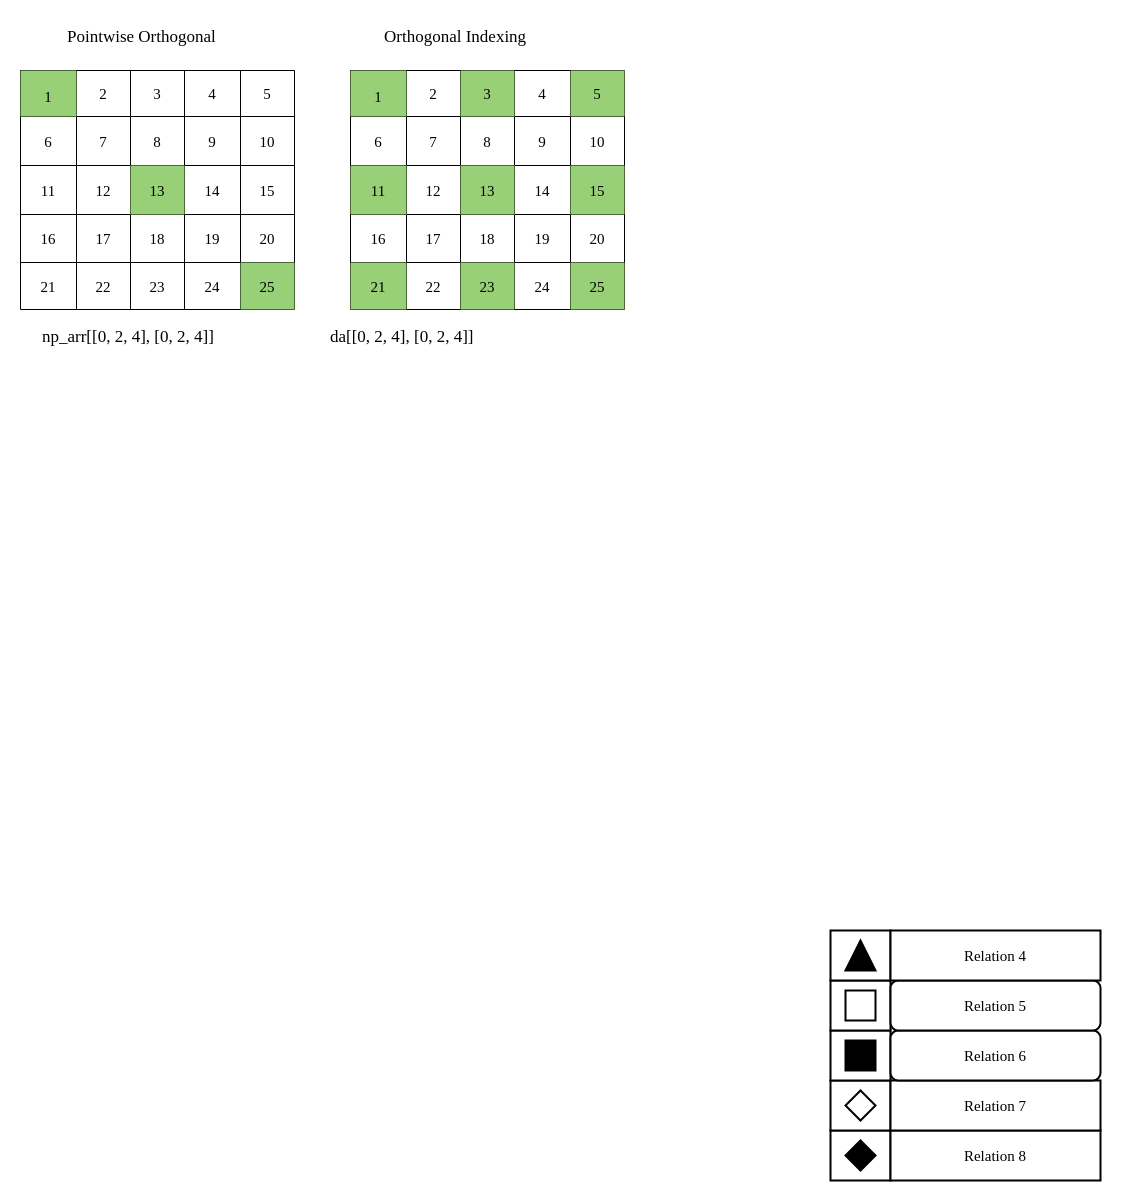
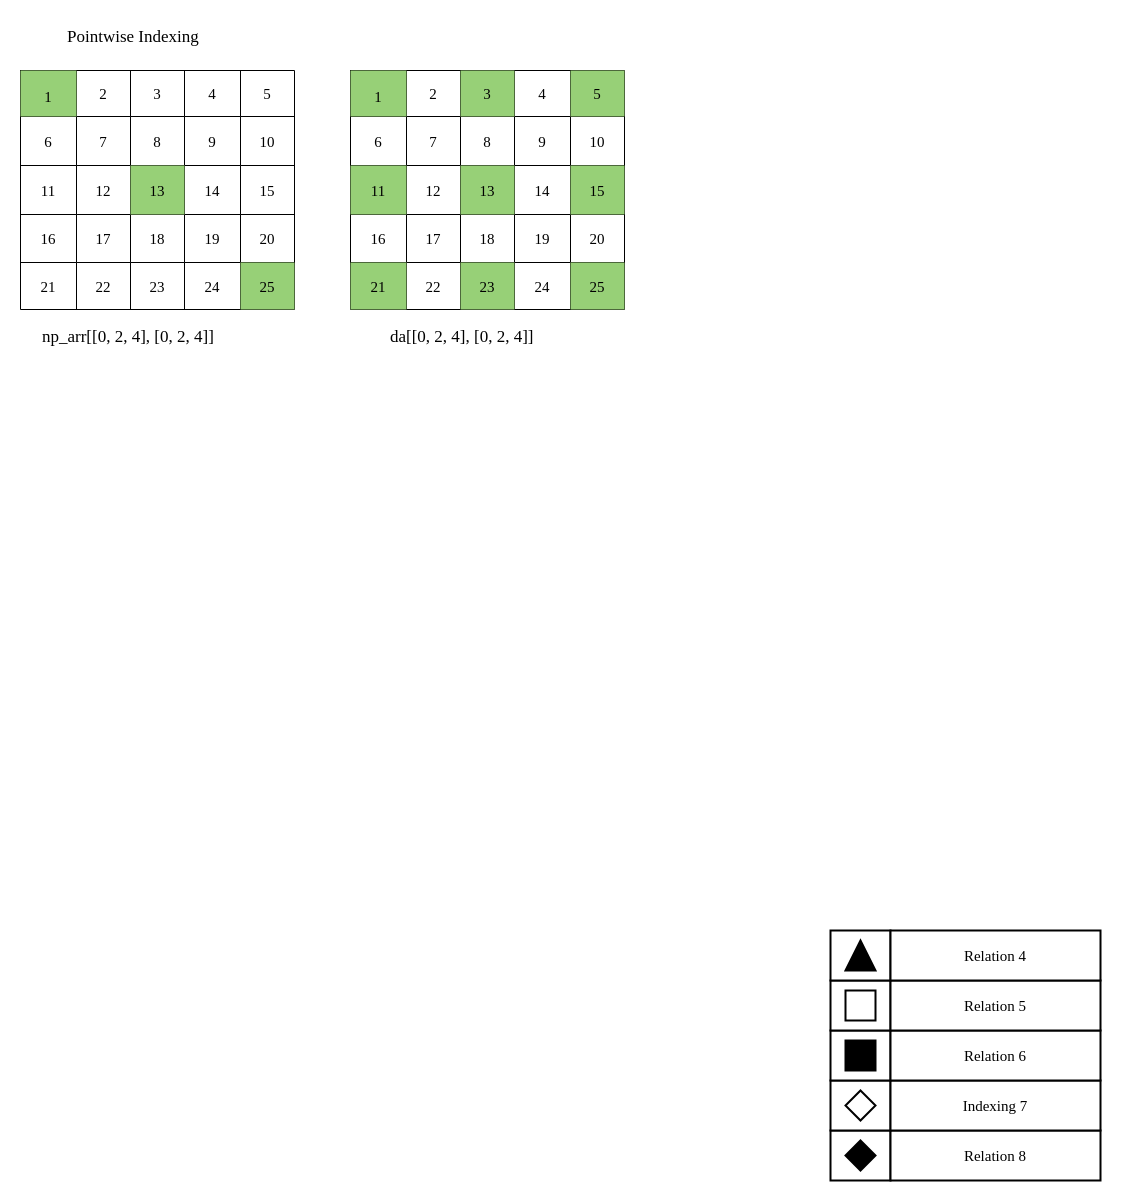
node "Pointwise Orthogonal": label "Pointwise Orthogonal" -> "Pointwise Indexing"
node "Orthogonal Indexing": removed
node "da[[0, 2, 4], [0, 2, 4]]": moved (428, 341) -> (488, 341)
node "Relation 5": shape rounded rectangle -> rectangle
node "Relation 6": shape rounded rectangle -> rectangle
node "Relation 7": label "Relation 7" -> "Indexing 7"
